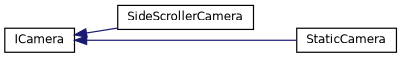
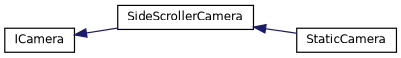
edge "StaticCamera" -> "ICamera": now "StaticCamera" -> "SideScrollerCamera"
